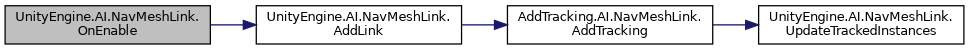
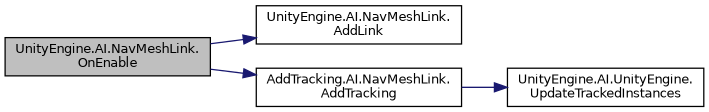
edge "UnityEngine.AI.NavMeshLink. AddLink" -> "AddTracking.AI.NavMeshLink. AddTracking": now "UnityEngine.AI.NavMeshLink. OnEnable" -> "AddTracking.AI.NavMeshLink. AddTracking"
node "UnityEngine.AI.NavMeshLink. UpdateTrackedInstances": label "UnityEngine.AI.NavMeshLink. UpdateTrackedInstances" -> "UnityEngine.AI.UnityEngine. UpdateTrackedInstances"
